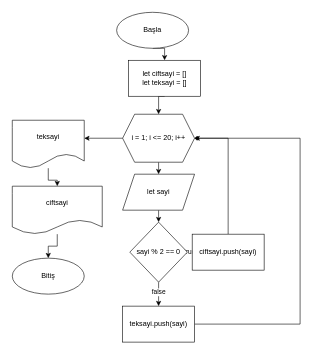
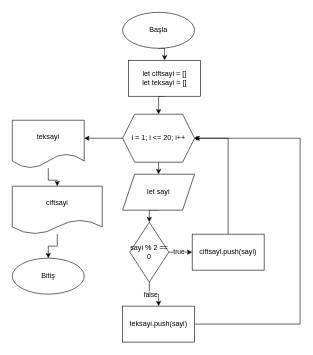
node "Başla": moved (153, 30) -> (159, 30)
node "sayi % 2 == 0": size 58x60 -> 39x60
